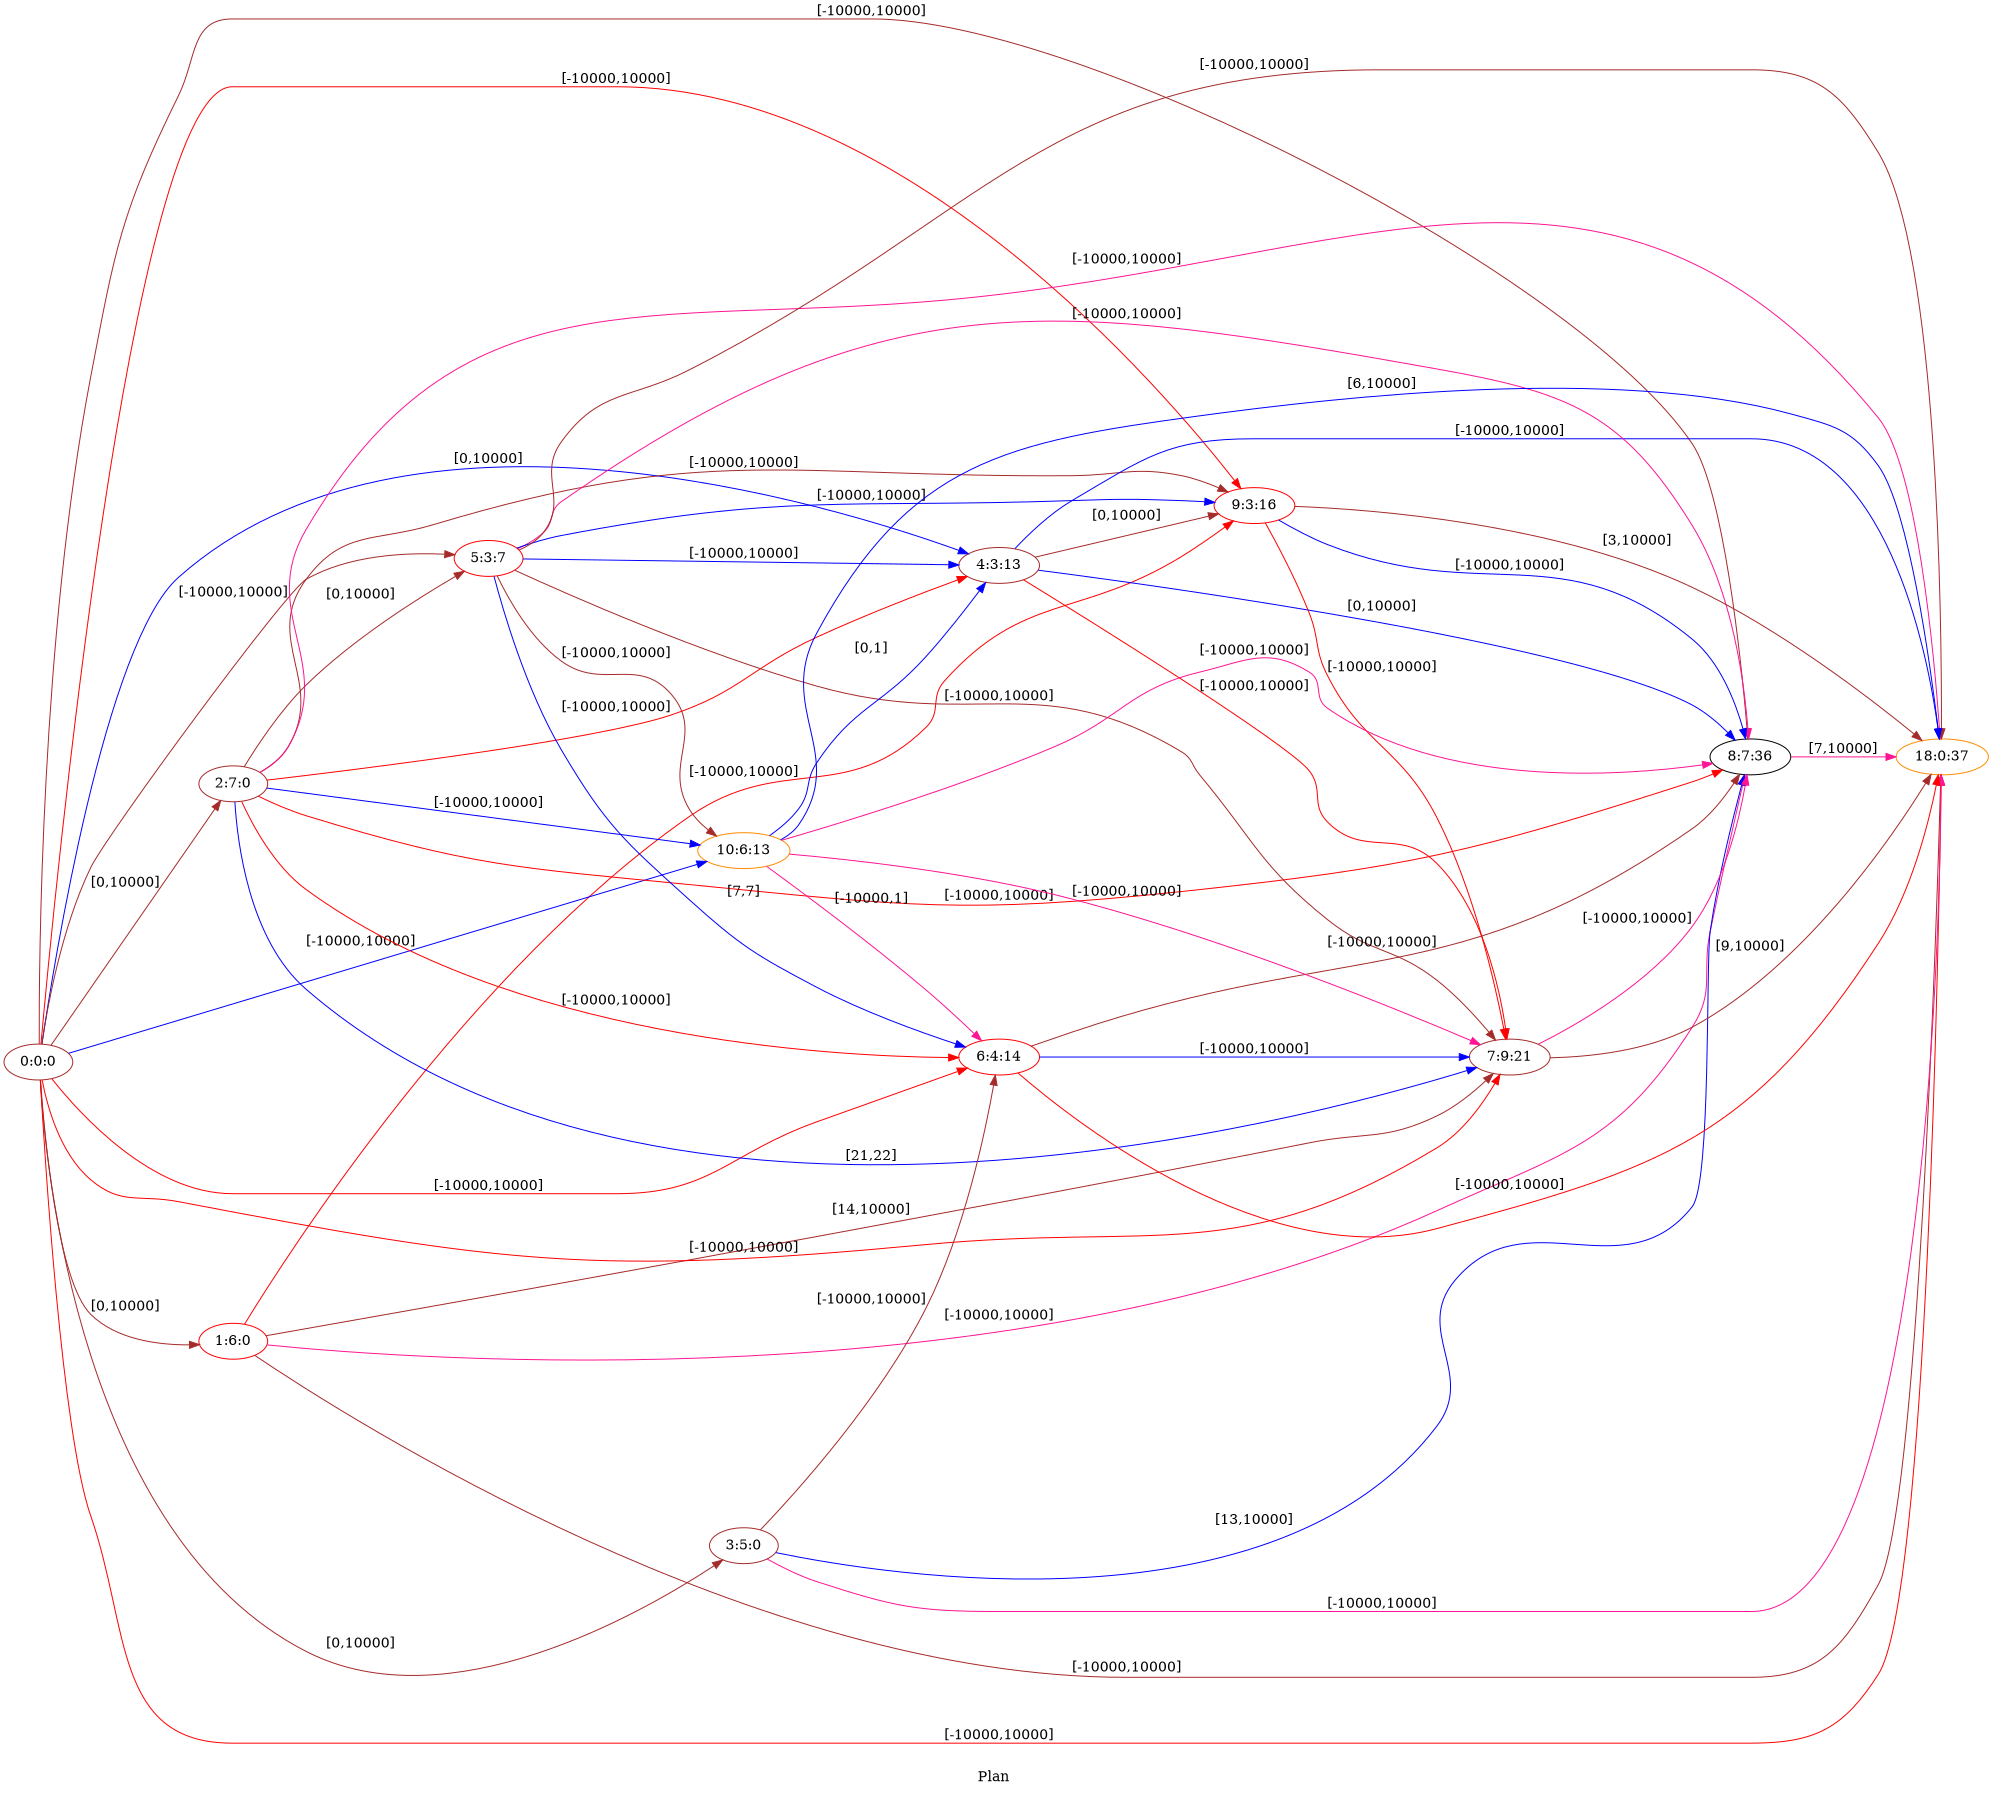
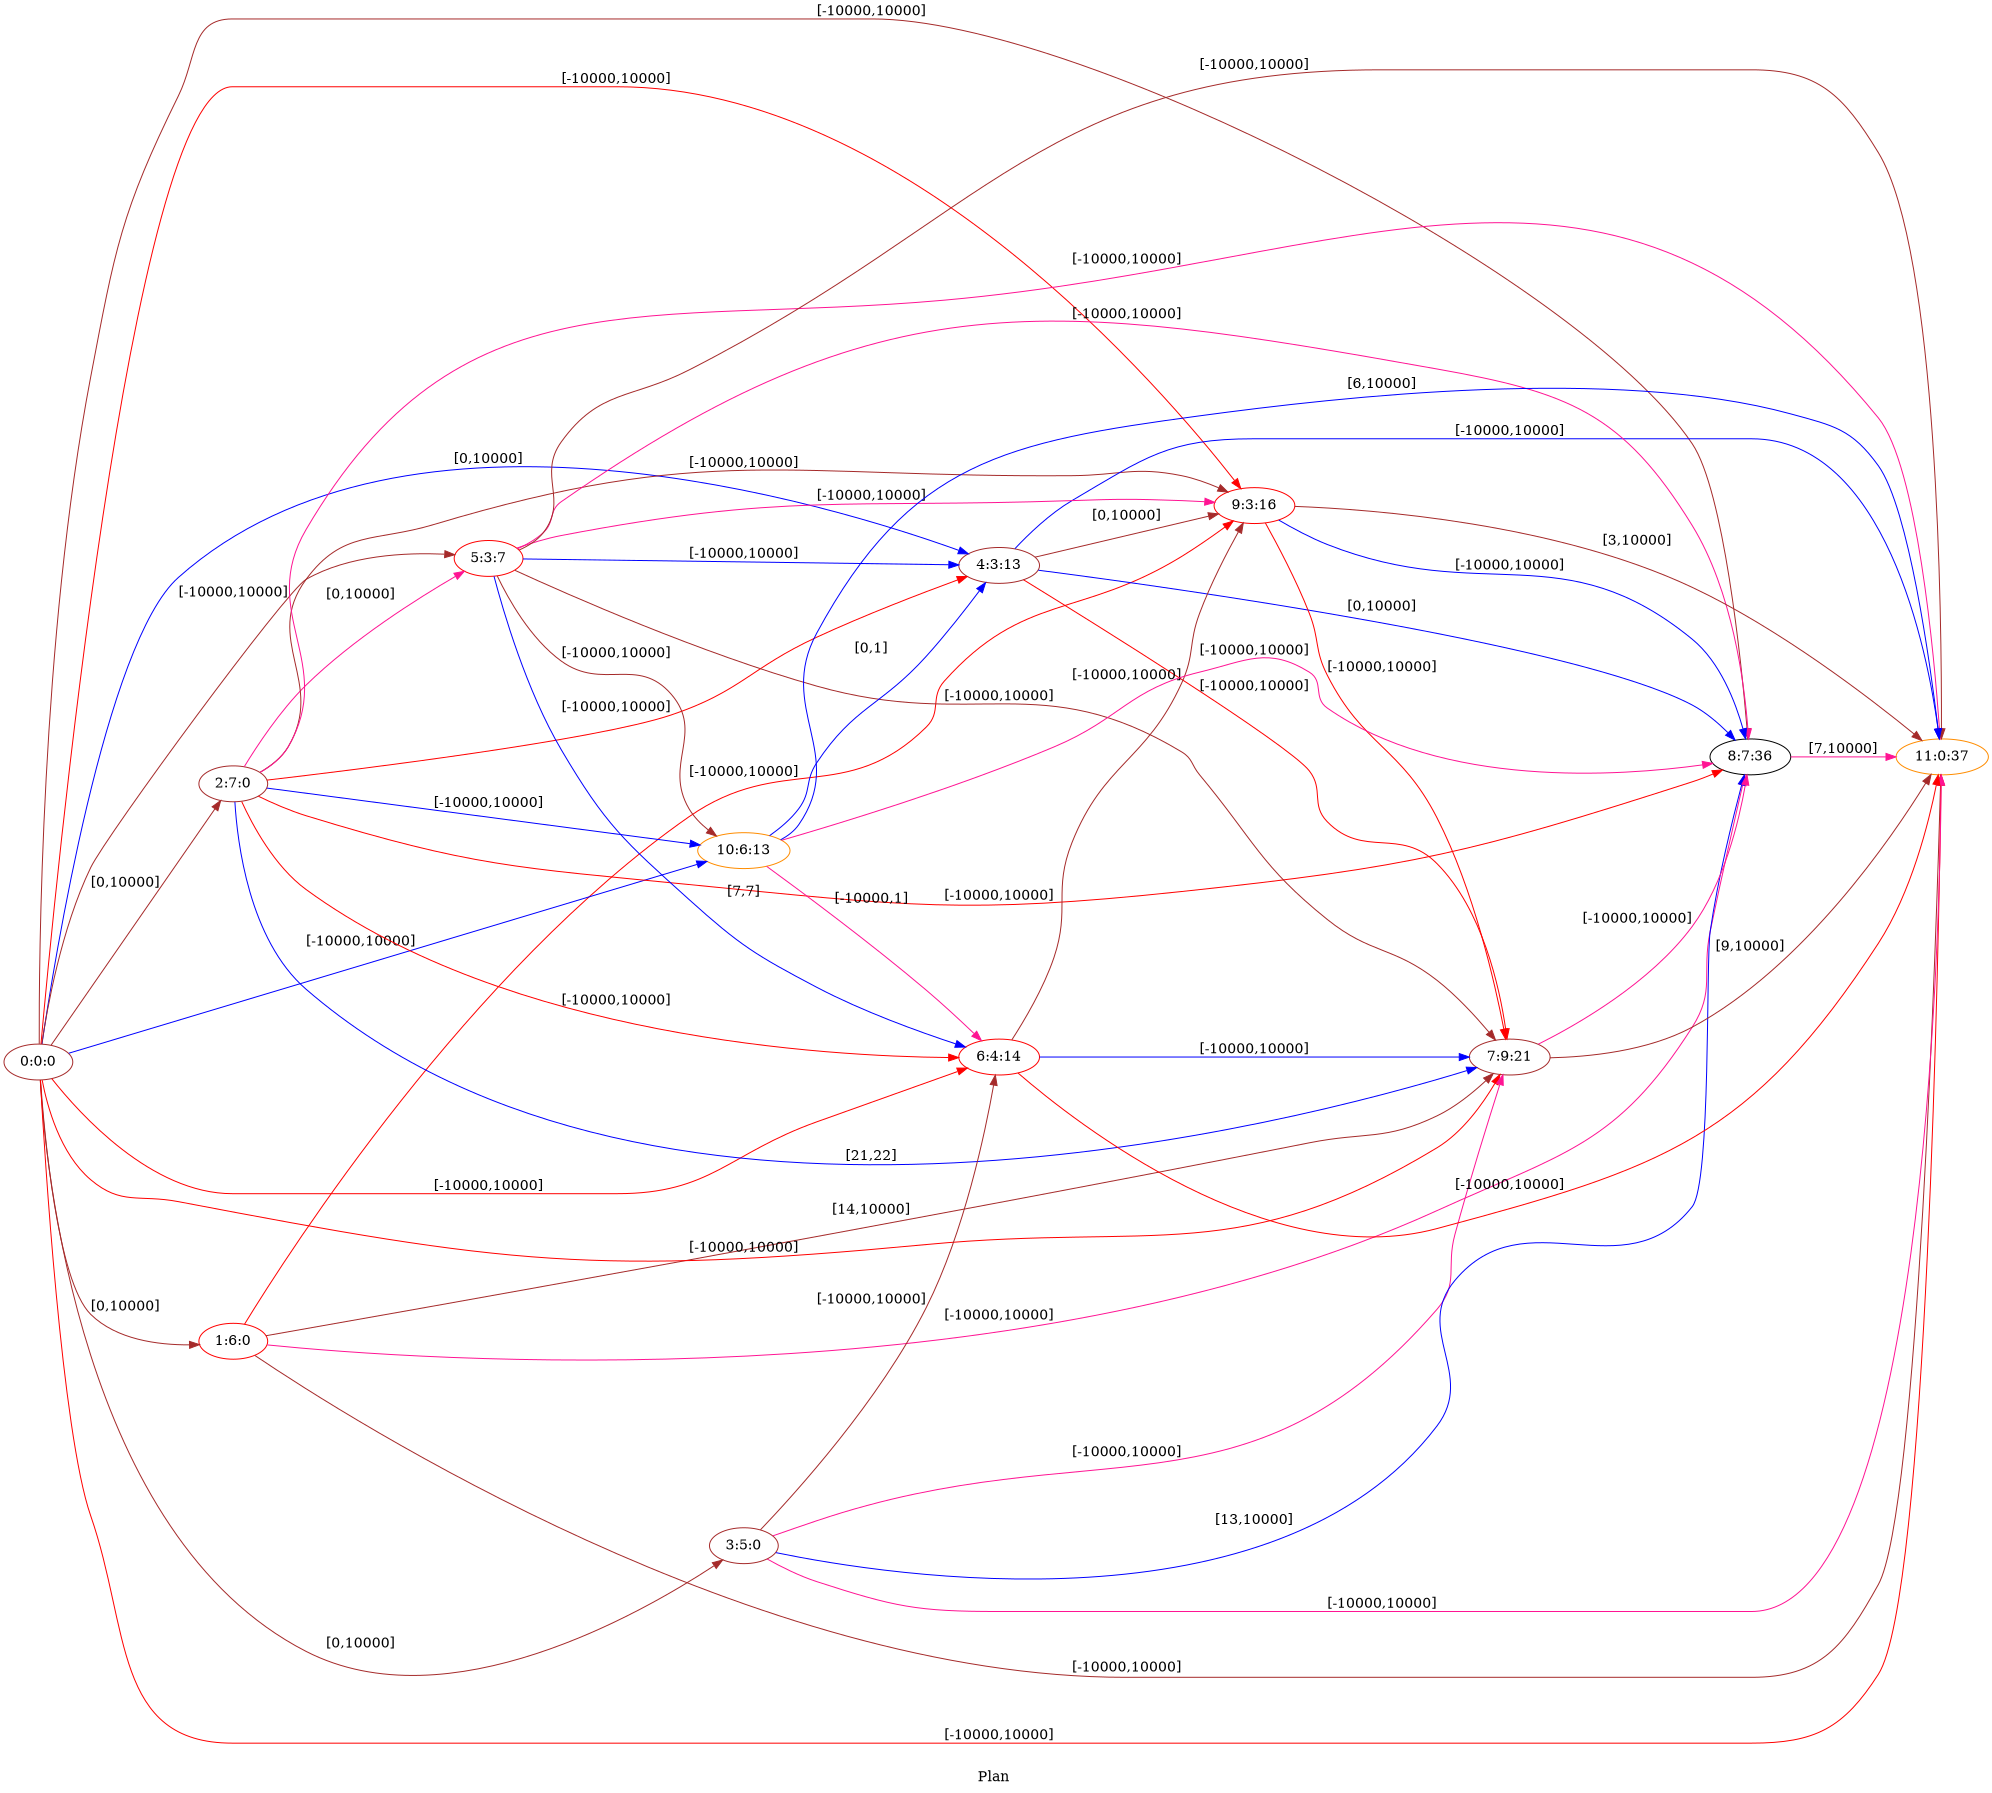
edge "5:3:7" -> "9:3:16": color blue -> deeppink
edge "2:7:0" -> "5:3:7": color brown -> deeppink
node "18:0:37": label "18:0:37" -> "11:0:37"
edge "10:6:13" -> "7:9:21": now "3:5:0" -> "7:9:21"
edge "6:4:14" -> "8:7:36": now "6:4:14" -> "9:3:16"
